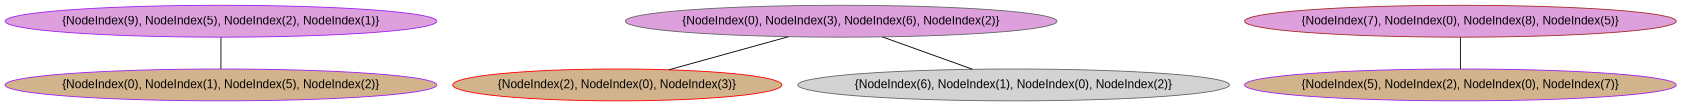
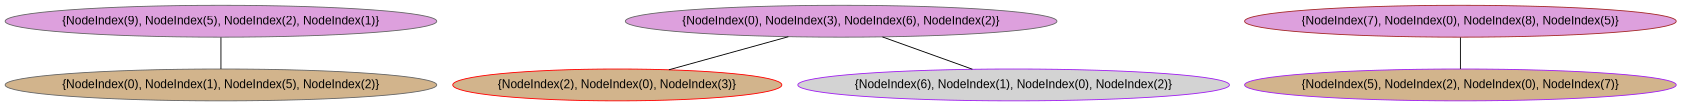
node "{NodeIndex(9), NodeIndex(5), NodeIndex(2), NodeIndex(1)}": color purple -> gray40
node "{NodeIndex(0), NodeIndex(1), NodeIndex(5), NodeIndex(2)}": color purple -> gray40
node "{NodeIndex(6), NodeIndex(1), NodeIndex(0), NodeIndex(2)}": color gray40 -> purple
